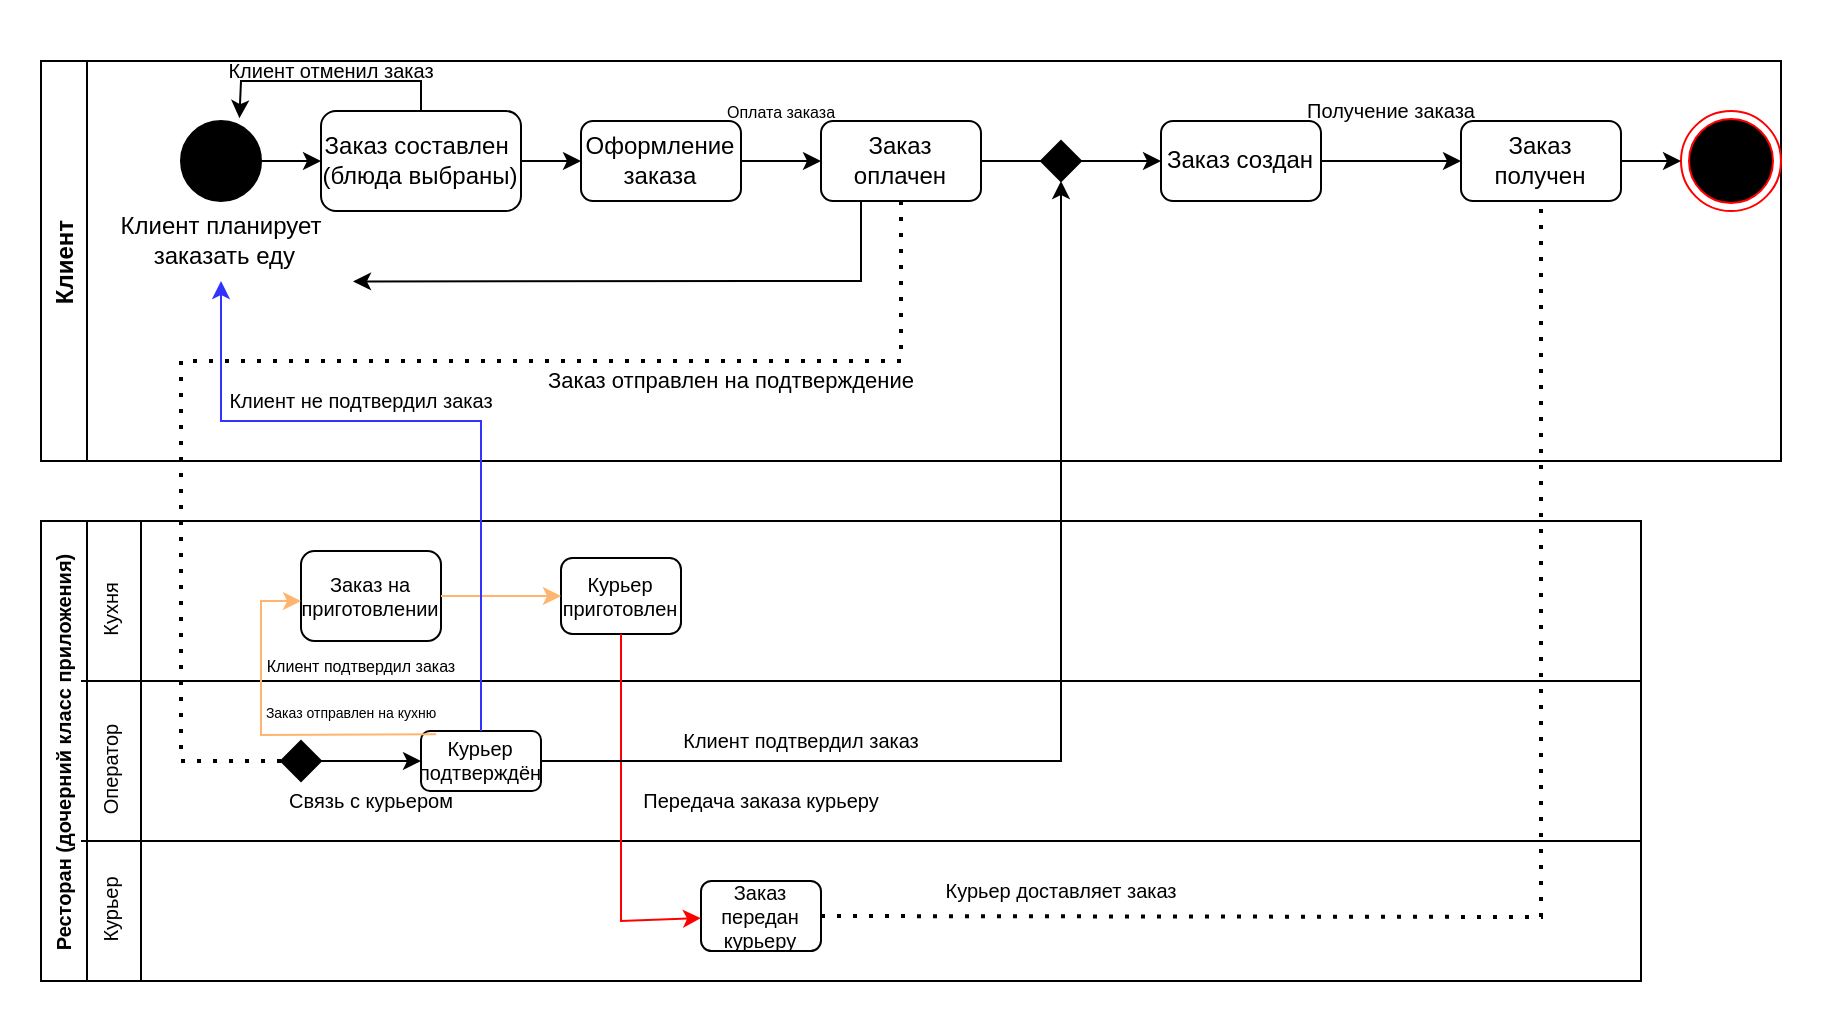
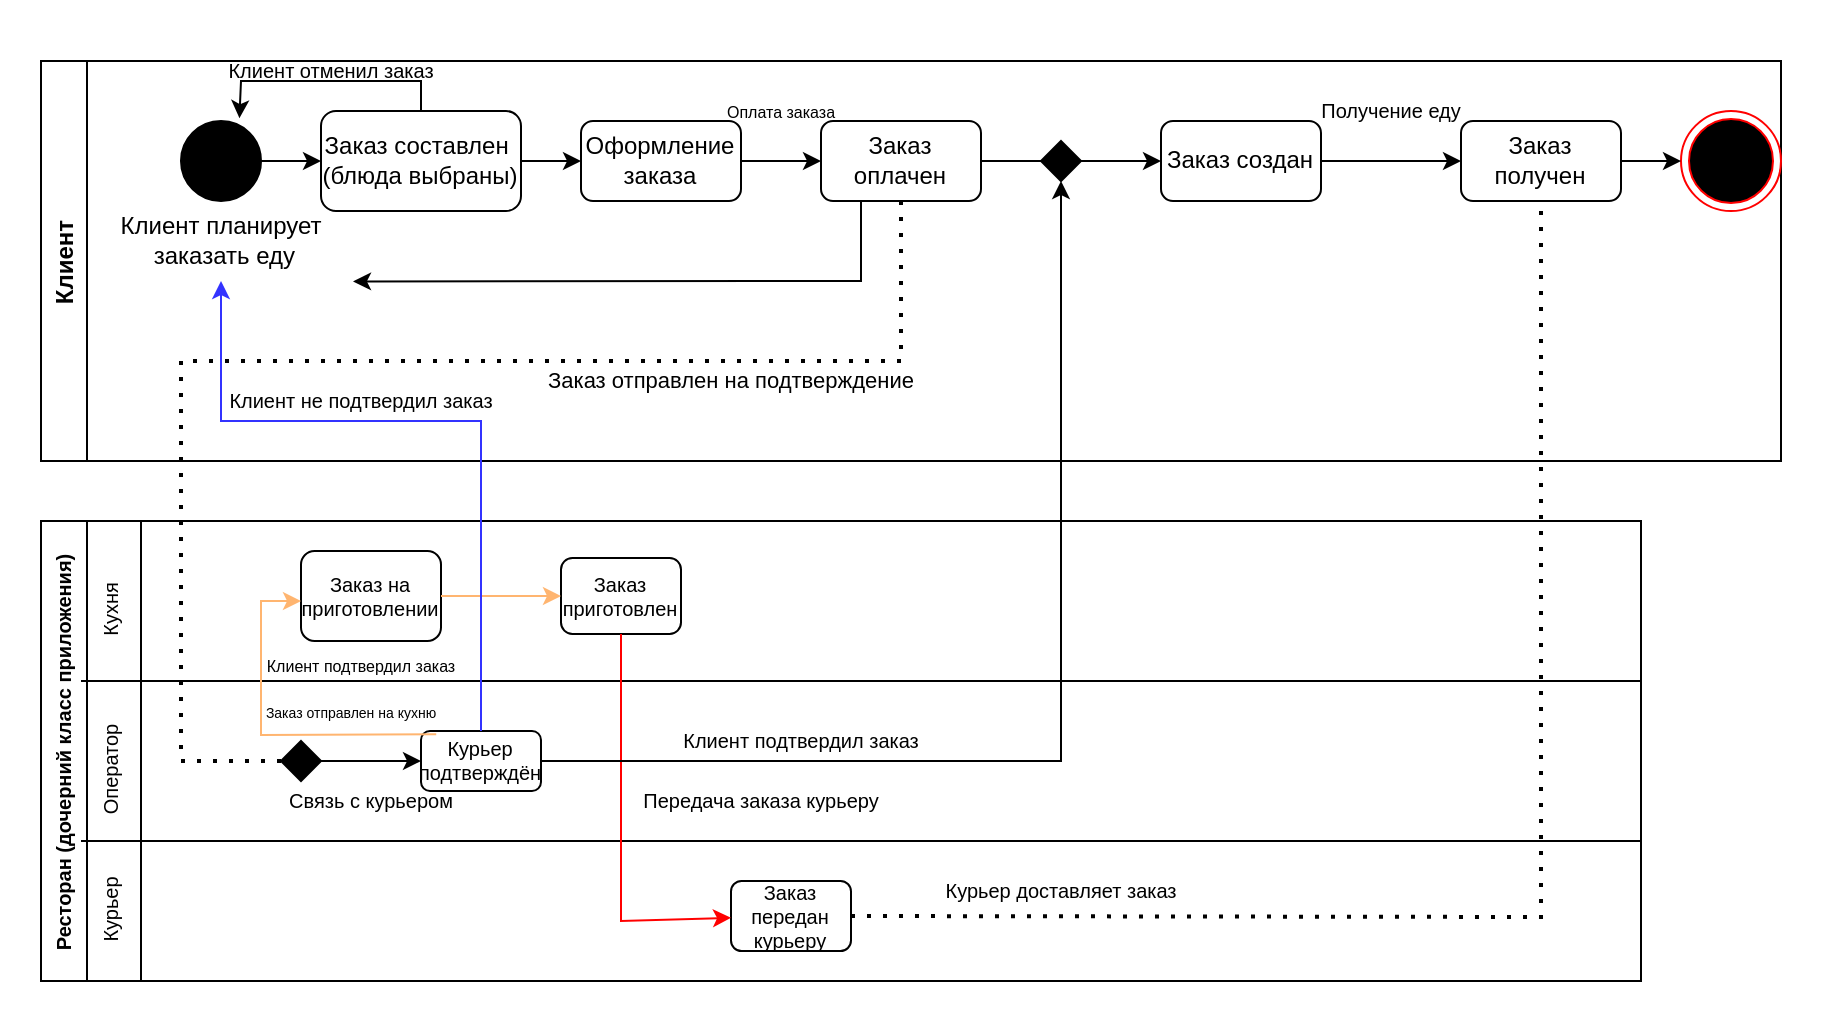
node "Получение заказа": label "Получение заказа" -> "Получение еду"
node "Курьер приготовлен": label "Курьер приготовлен" -> "Заказ приготовлен"
node "Заказ передан курьеру": moved (761, 916) -> (791, 916)
